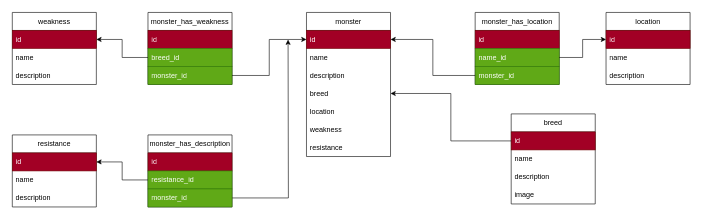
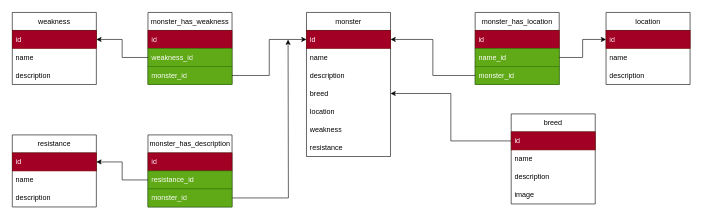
node "breed_id": label "breed_id" -> "weakness_id"
